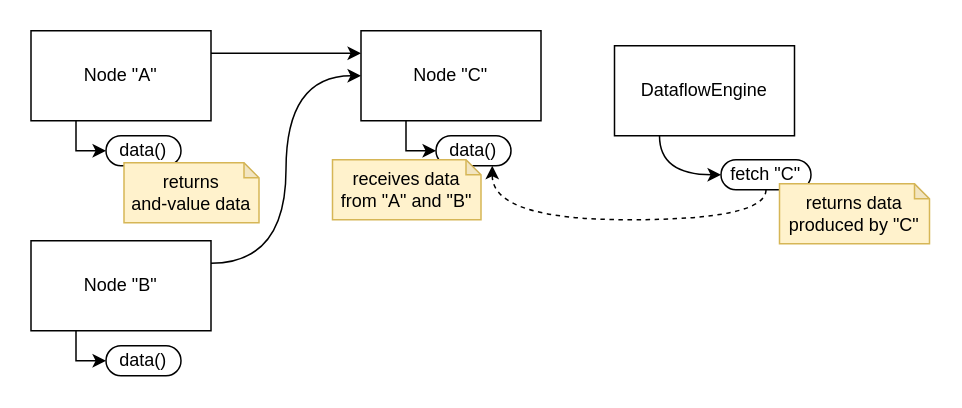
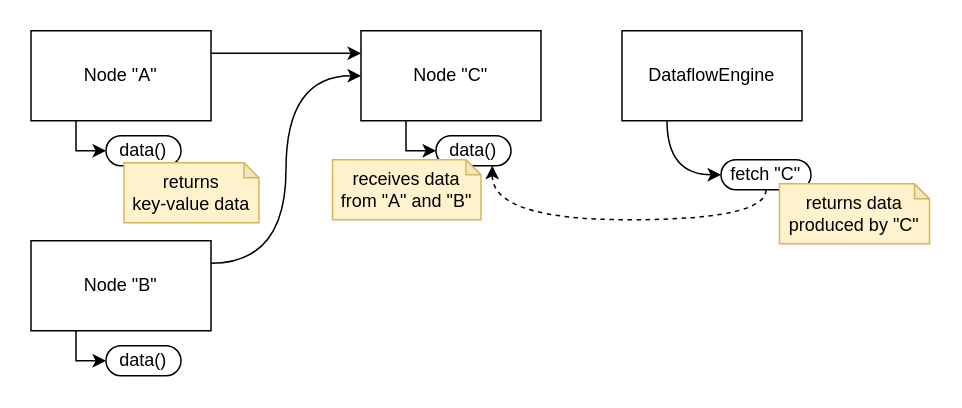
node "DataflowEngine": moved (704, 91) -> (712, 76)
node "returns and-value data": label "returns and-value data" -> "returns key-value data"
